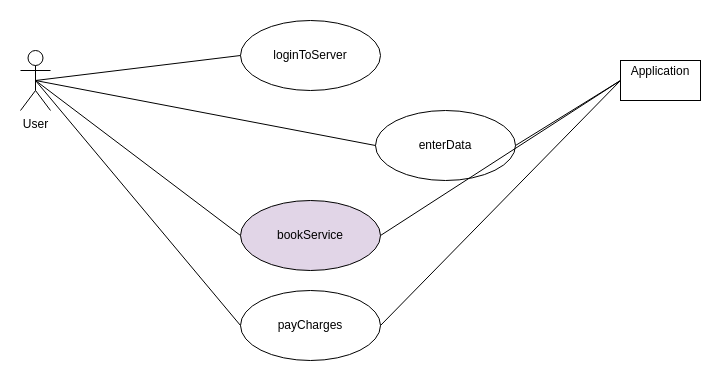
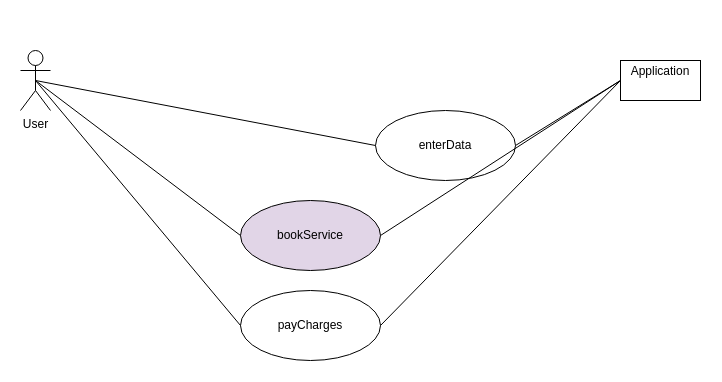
node "loginToServer": removed
edge "loginToServer" -- "User": removed
